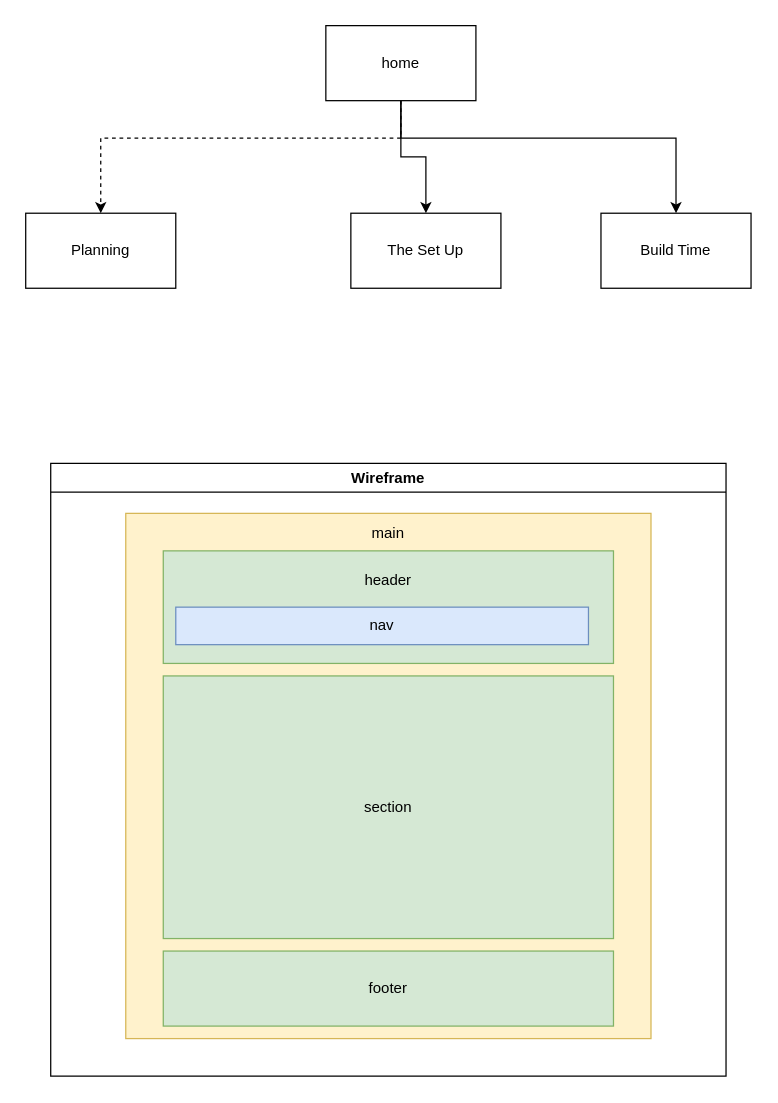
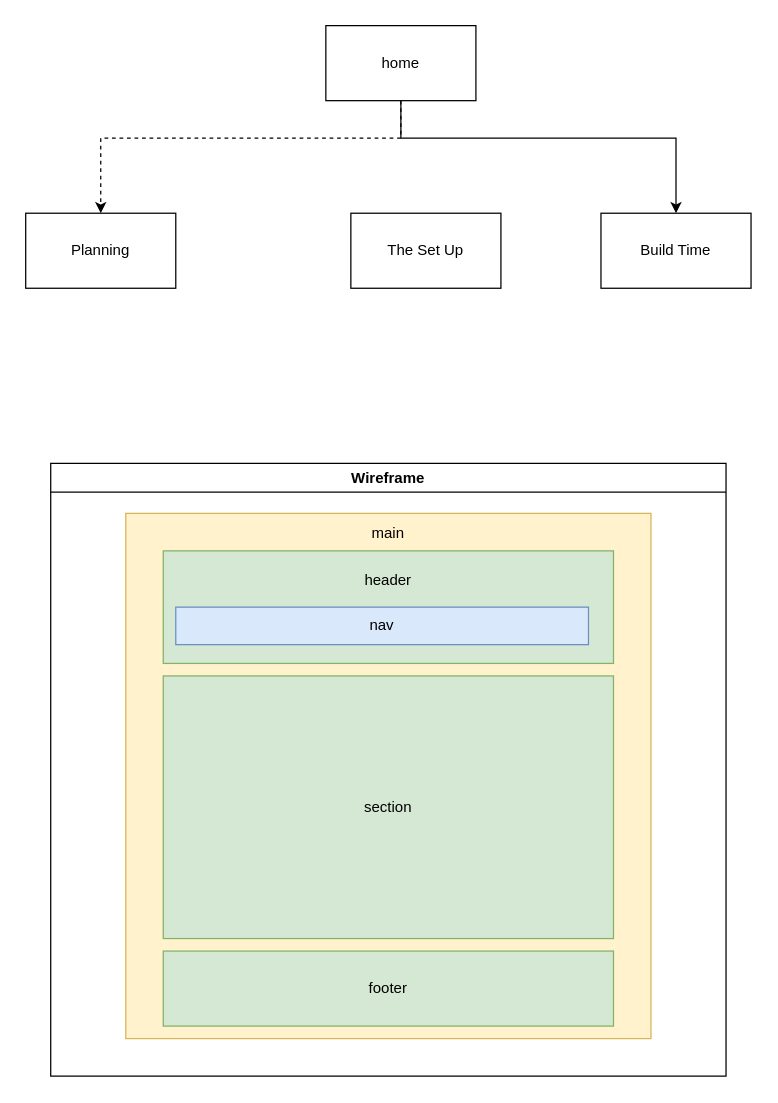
edge "home" -> "The Set Up": removed
